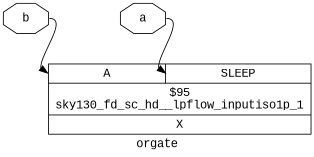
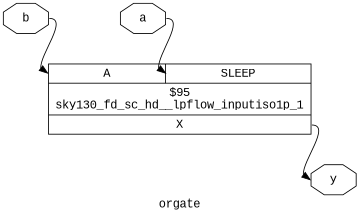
node "y": added
